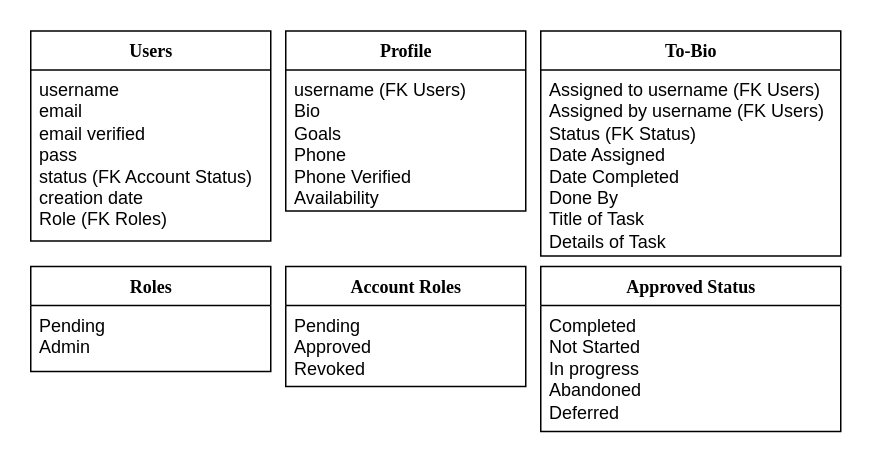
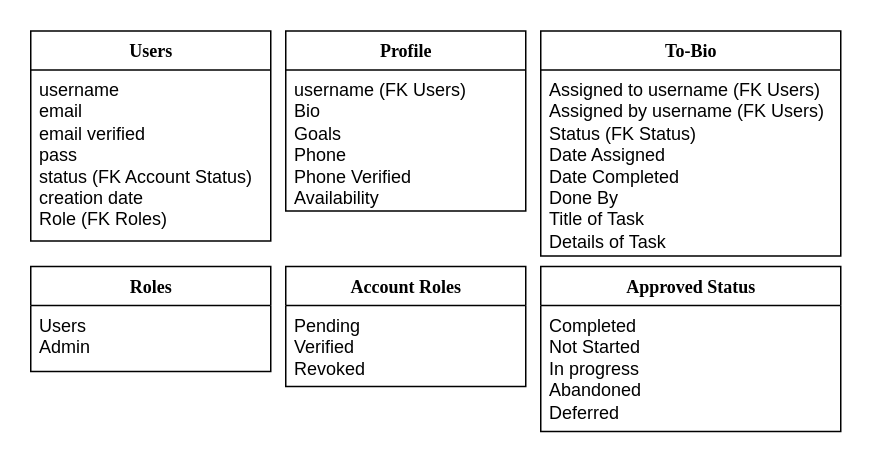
node "Pending Admin": label "Pending Admin" -> "Users Admin"
node "Pending Approved Revoked": label "Pending Approved Revoked" -> "Pending Verified Revoked"
